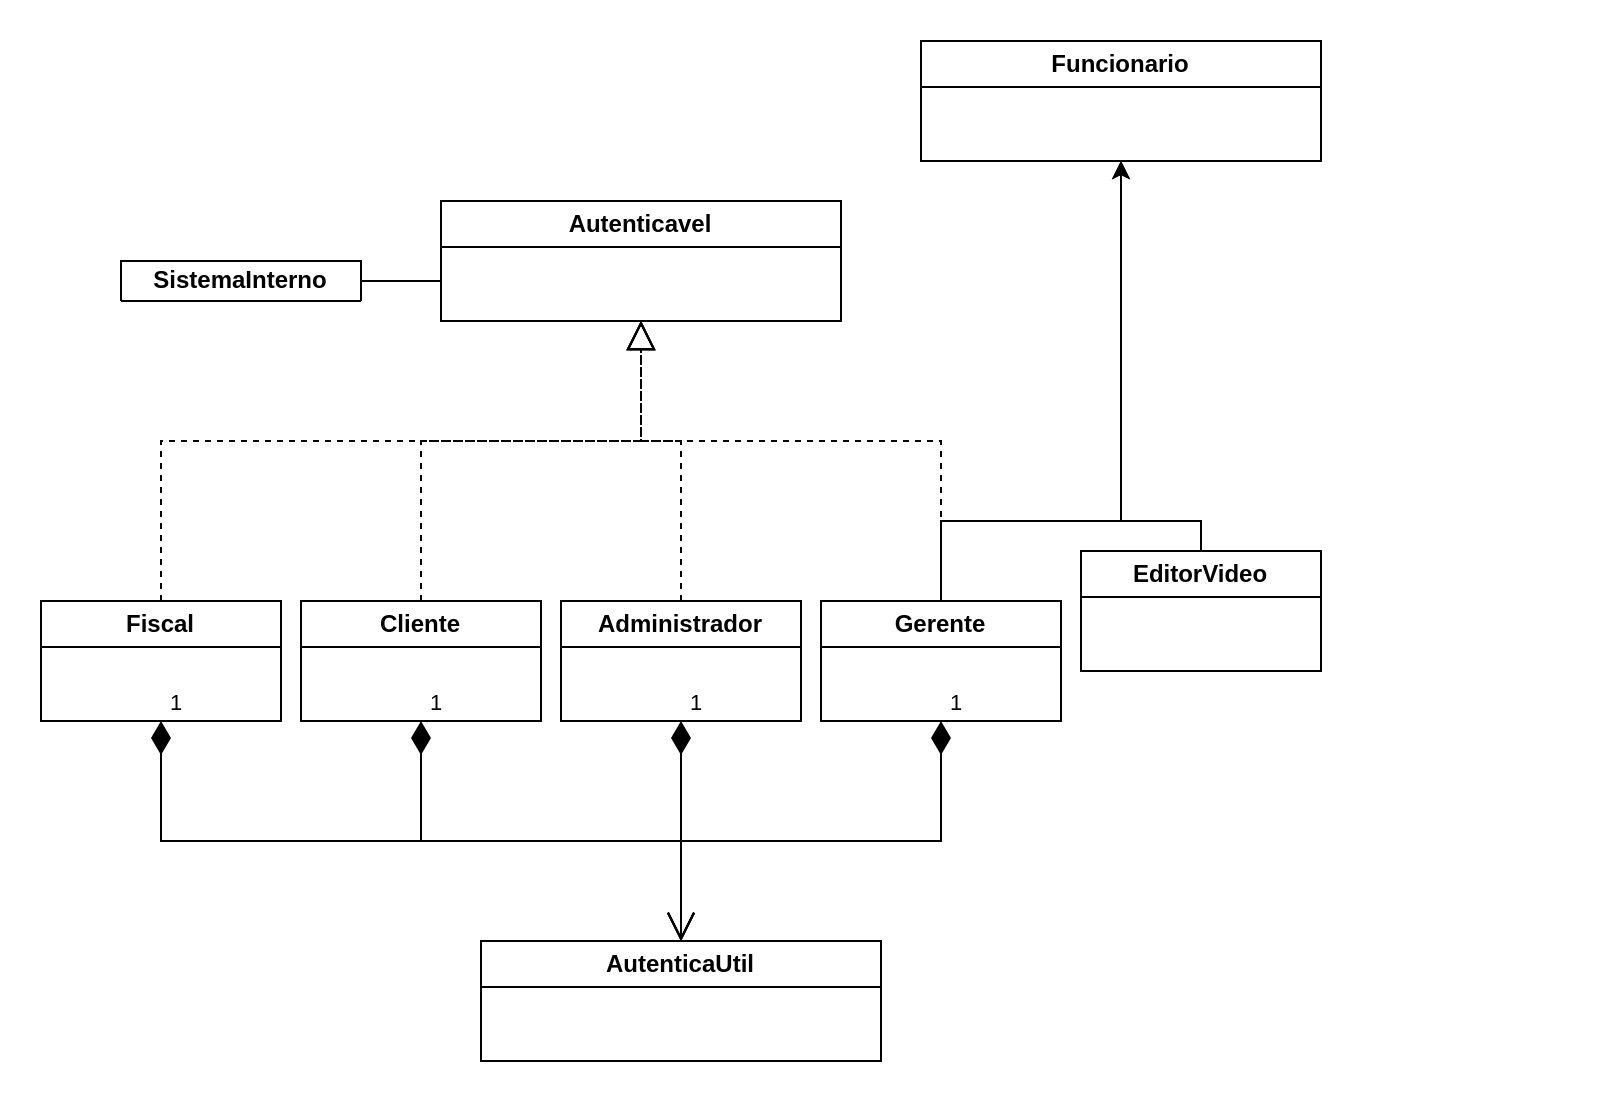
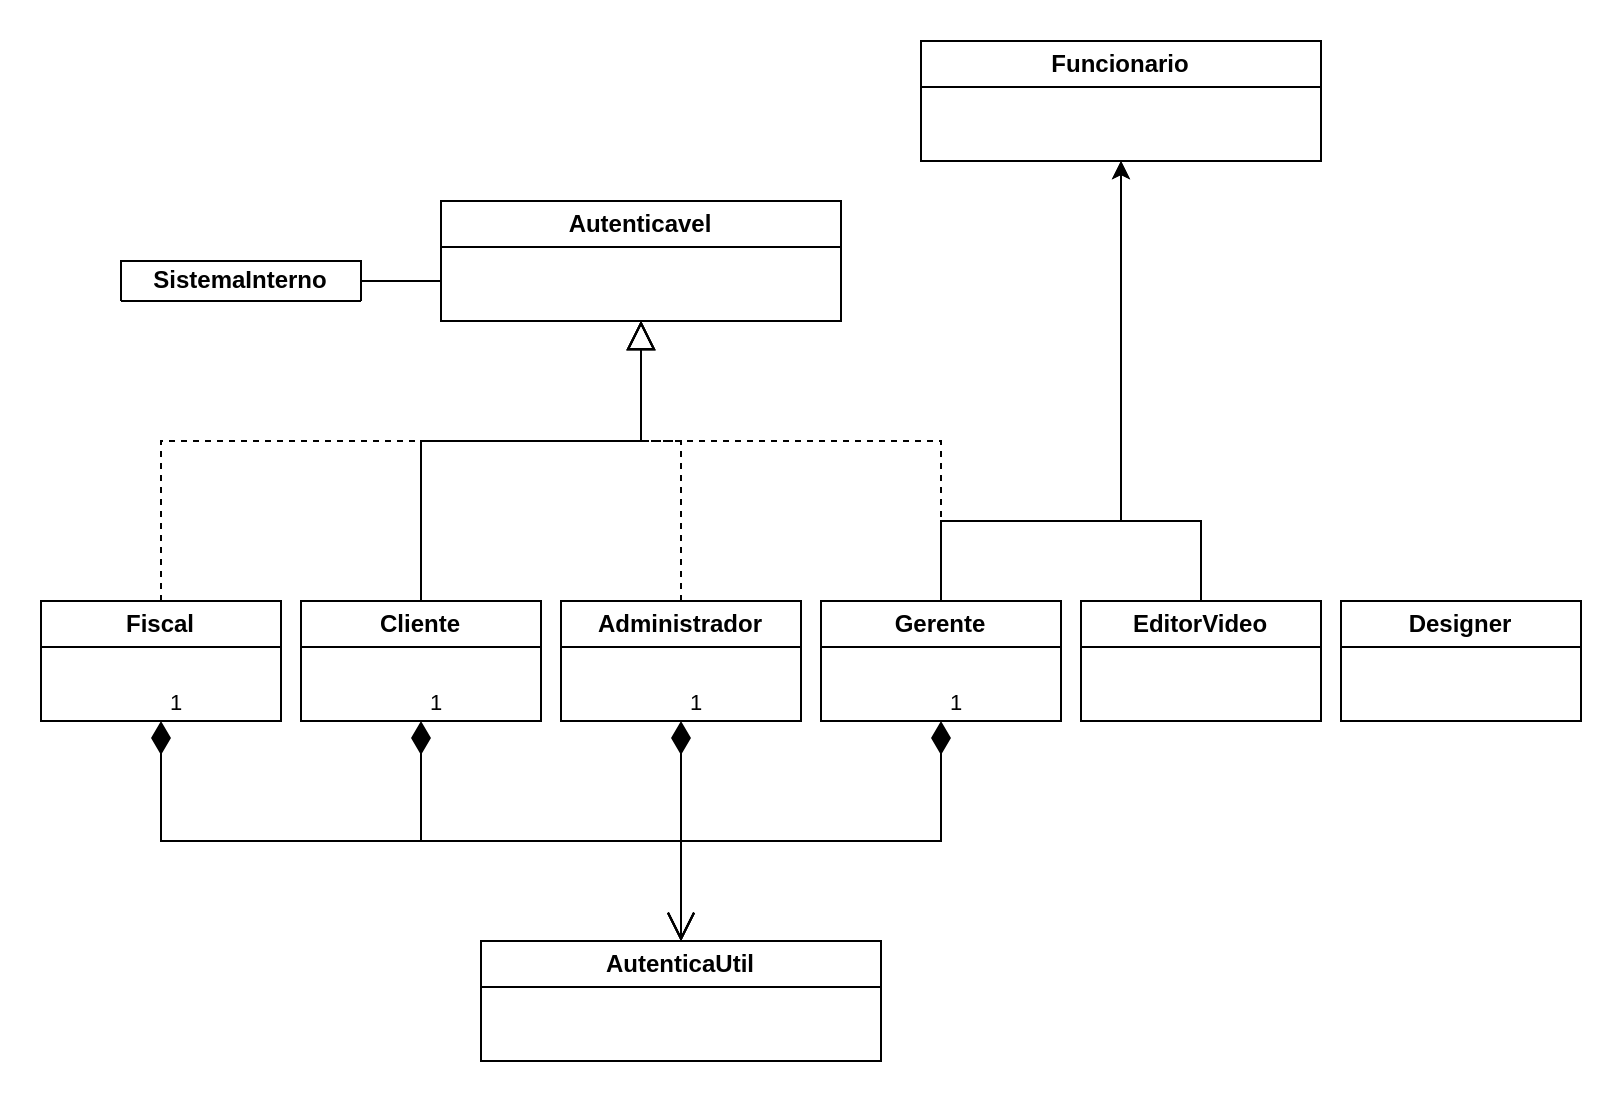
edge "Cliente" -> "Autenticavel": style dashed -> solid
node "EditorVideo": moved (1201, 611) -> (1201, 661)
node "Designer": added
